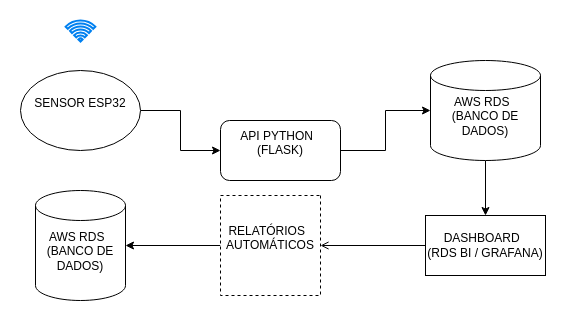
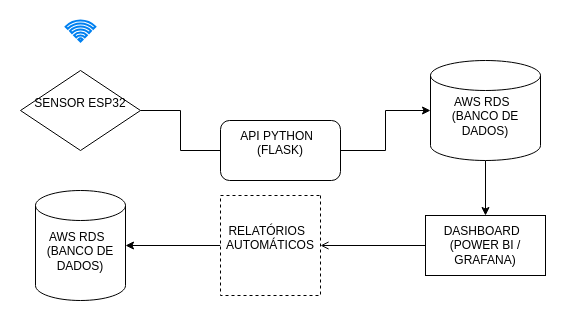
node "SENSOR ESP32": shape ellipse -> diamond
edge "SENSOR ESP32" -> "API PYTHON (FLASK)": arrowhead classic -> none
node "DASHBOARD (RDS BI / GRAFANA)": label "DASHBOARD (RDS BI / GRAFANA)" -> "DASHBOARD (POWER BI / GRAFANA)"
